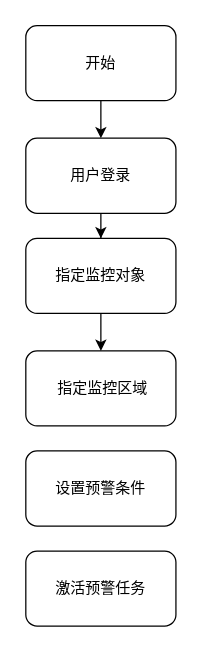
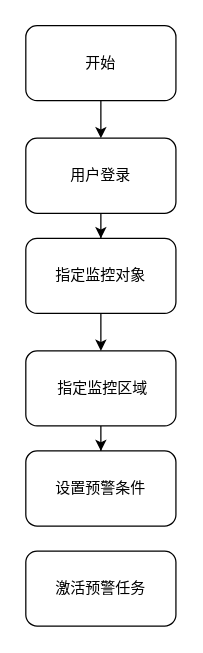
edge "指定监控区域" -> "设置预警条件": added
